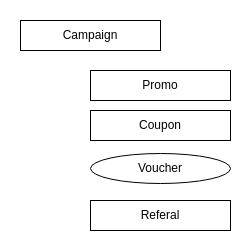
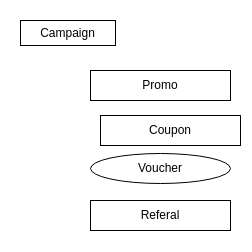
node "Campaign": size 140x30 -> 95x25
node "Coupon": moved (161, 126) -> (171, 131)
